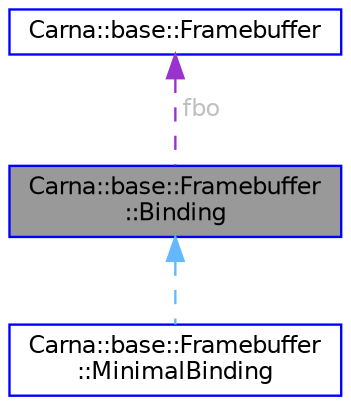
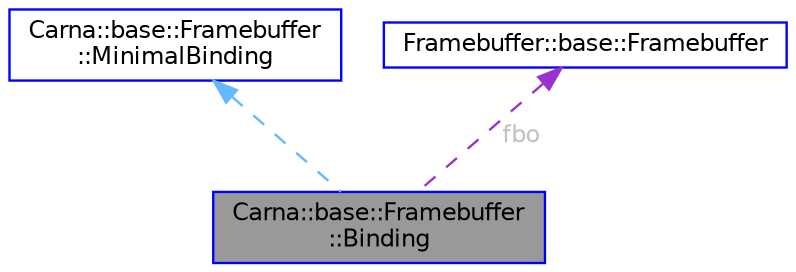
node "Carna::base::Framebuffer": label "Carna::base::Framebuffer" -> "Framebuffer::base::Framebuffer"
edge "Carna::base::Framebuffer ::MinimalBinding" -> "Carna::base::Framebuffer ::Binding": reversed
